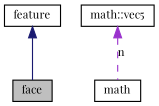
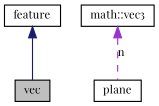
node "math::vec5": label "math::vec5" -> "math::vec3"
node "face": label "face" -> "vec"
node "math": label "math" -> "plane"
